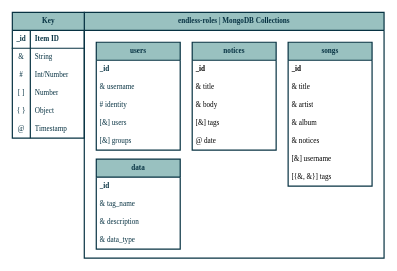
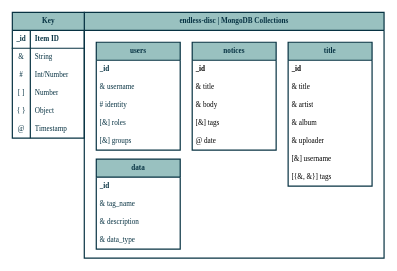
node "endless-roles | MongoDB Collections": label "endless-roles | MongoDB Collections" -> "endless-disc | MongoDB Collections"
node "songs": label "songs" -> "title"
node "[&] users": label "[&] users" -> "[&] roles"
node "& notices": label "& notices" -> "& uploader"
